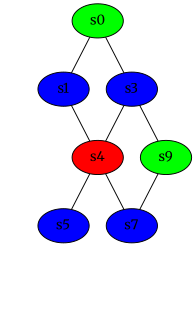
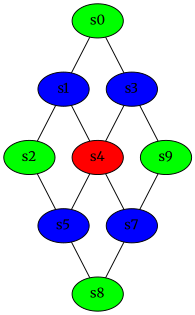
node "s2": added
node "s8": added
